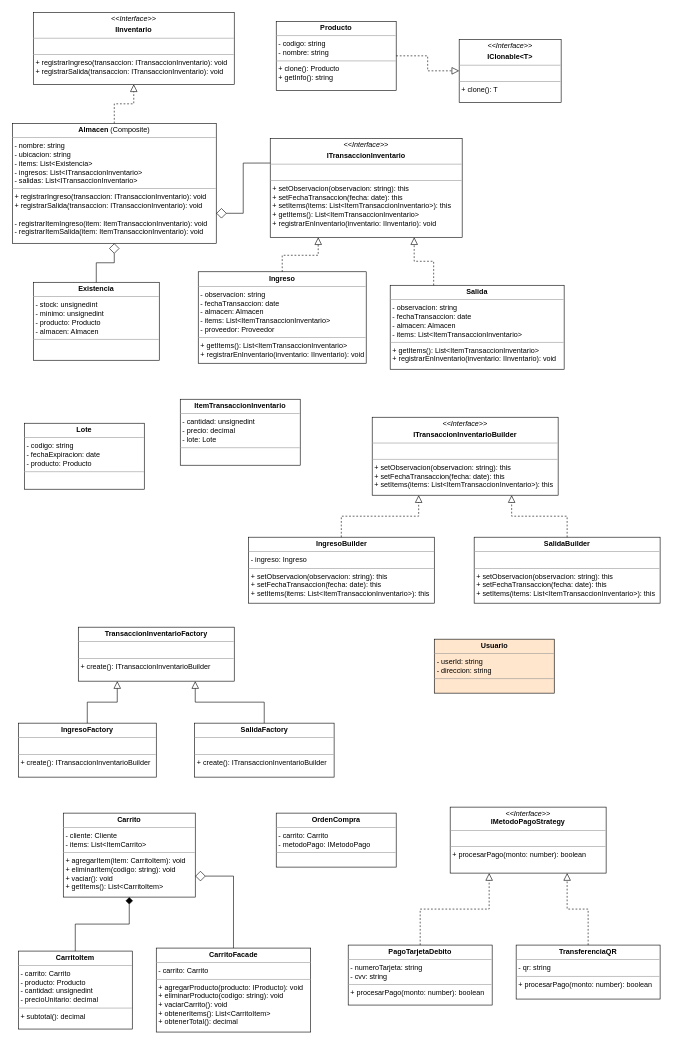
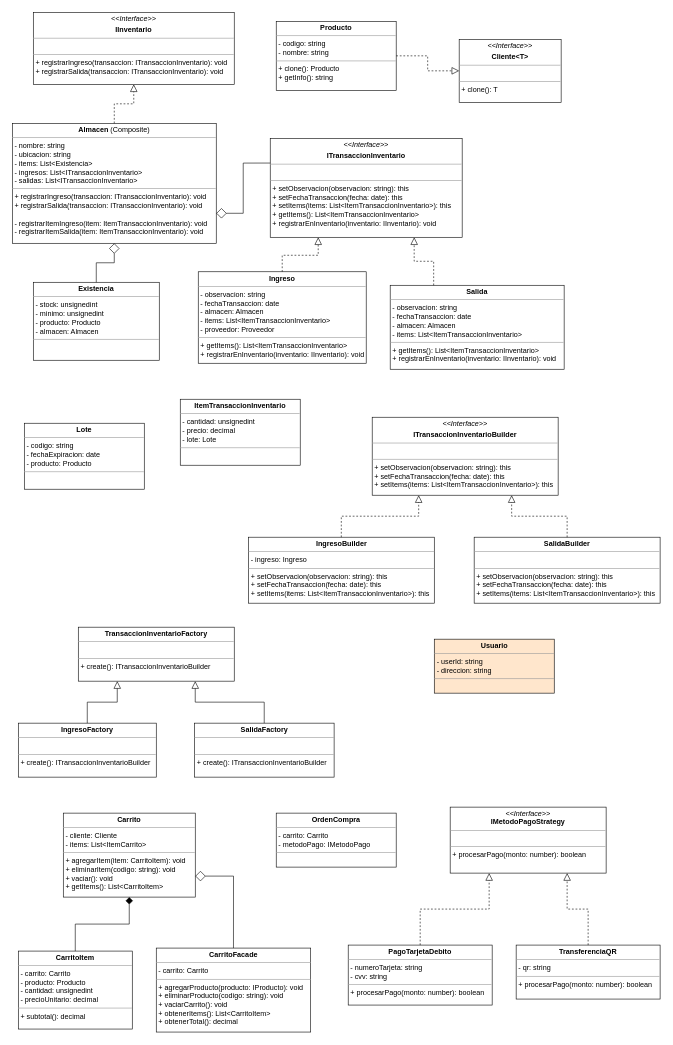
node "<<Interface>> IClonable<T> + clone(): T": label "<<Interface>> IClonable<T> + clone(): T" -> "<<Interface>> Cliente<T> + clone(): T"
